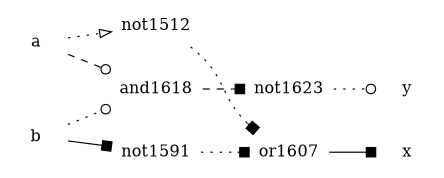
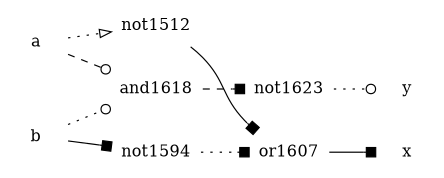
edge "not1512" -> "or1607": style dotted -> solid
node "not1591": label "not1591" -> "not1594"
